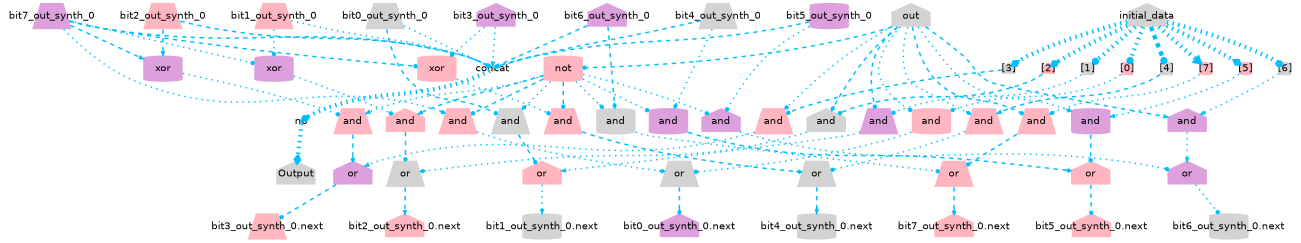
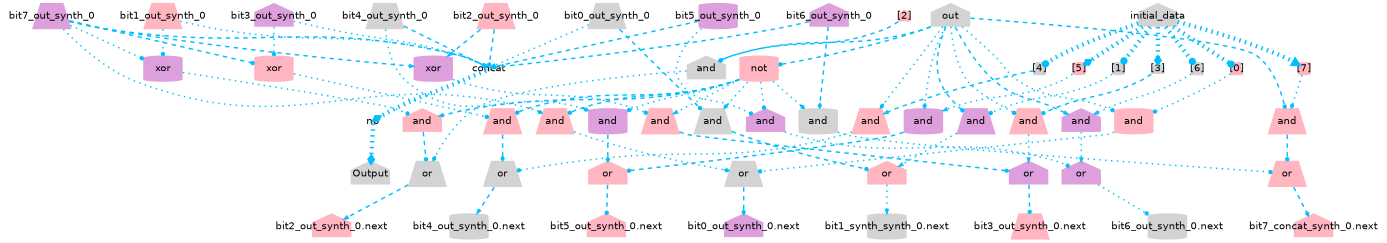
edge "initial_data" -> "[2]": removed
edge "initial_data" -> "[4]": style dashed -> dotted
edge "bit3_out_synth_0" -> "concat": arrowhead onormal -> diamond
node "n6": label "n6" -> "n0"
node "bit1_out_synth_0.next": label "bit1_out_synth_0.next" -> "bit1_synth_synth_0.next"
node "bit7_out_synth_0.next": label "bit7_out_synth_0.next" -> "bit7_concat_synth_0.next"
